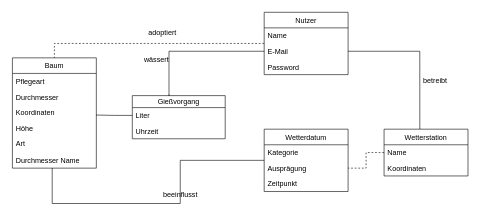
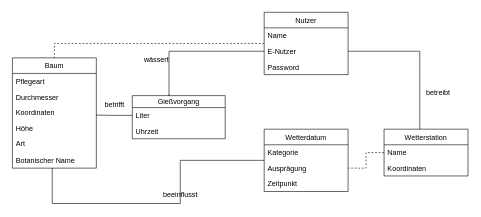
node "adoptiert": removed
node "E-Mail": label "E-Mail" -> "E-Nutzer"
node "betreibt": moved (435, 81) -> (438, 93)
node "betrifft": added
node "Durchmesser Name": label "Durchmesser Name" -> "Botanischer Name"
